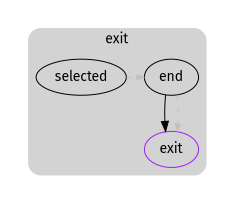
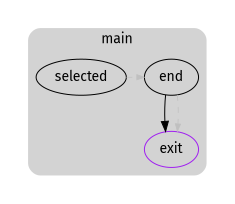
cluster "exit": label "exit" -> "main"
